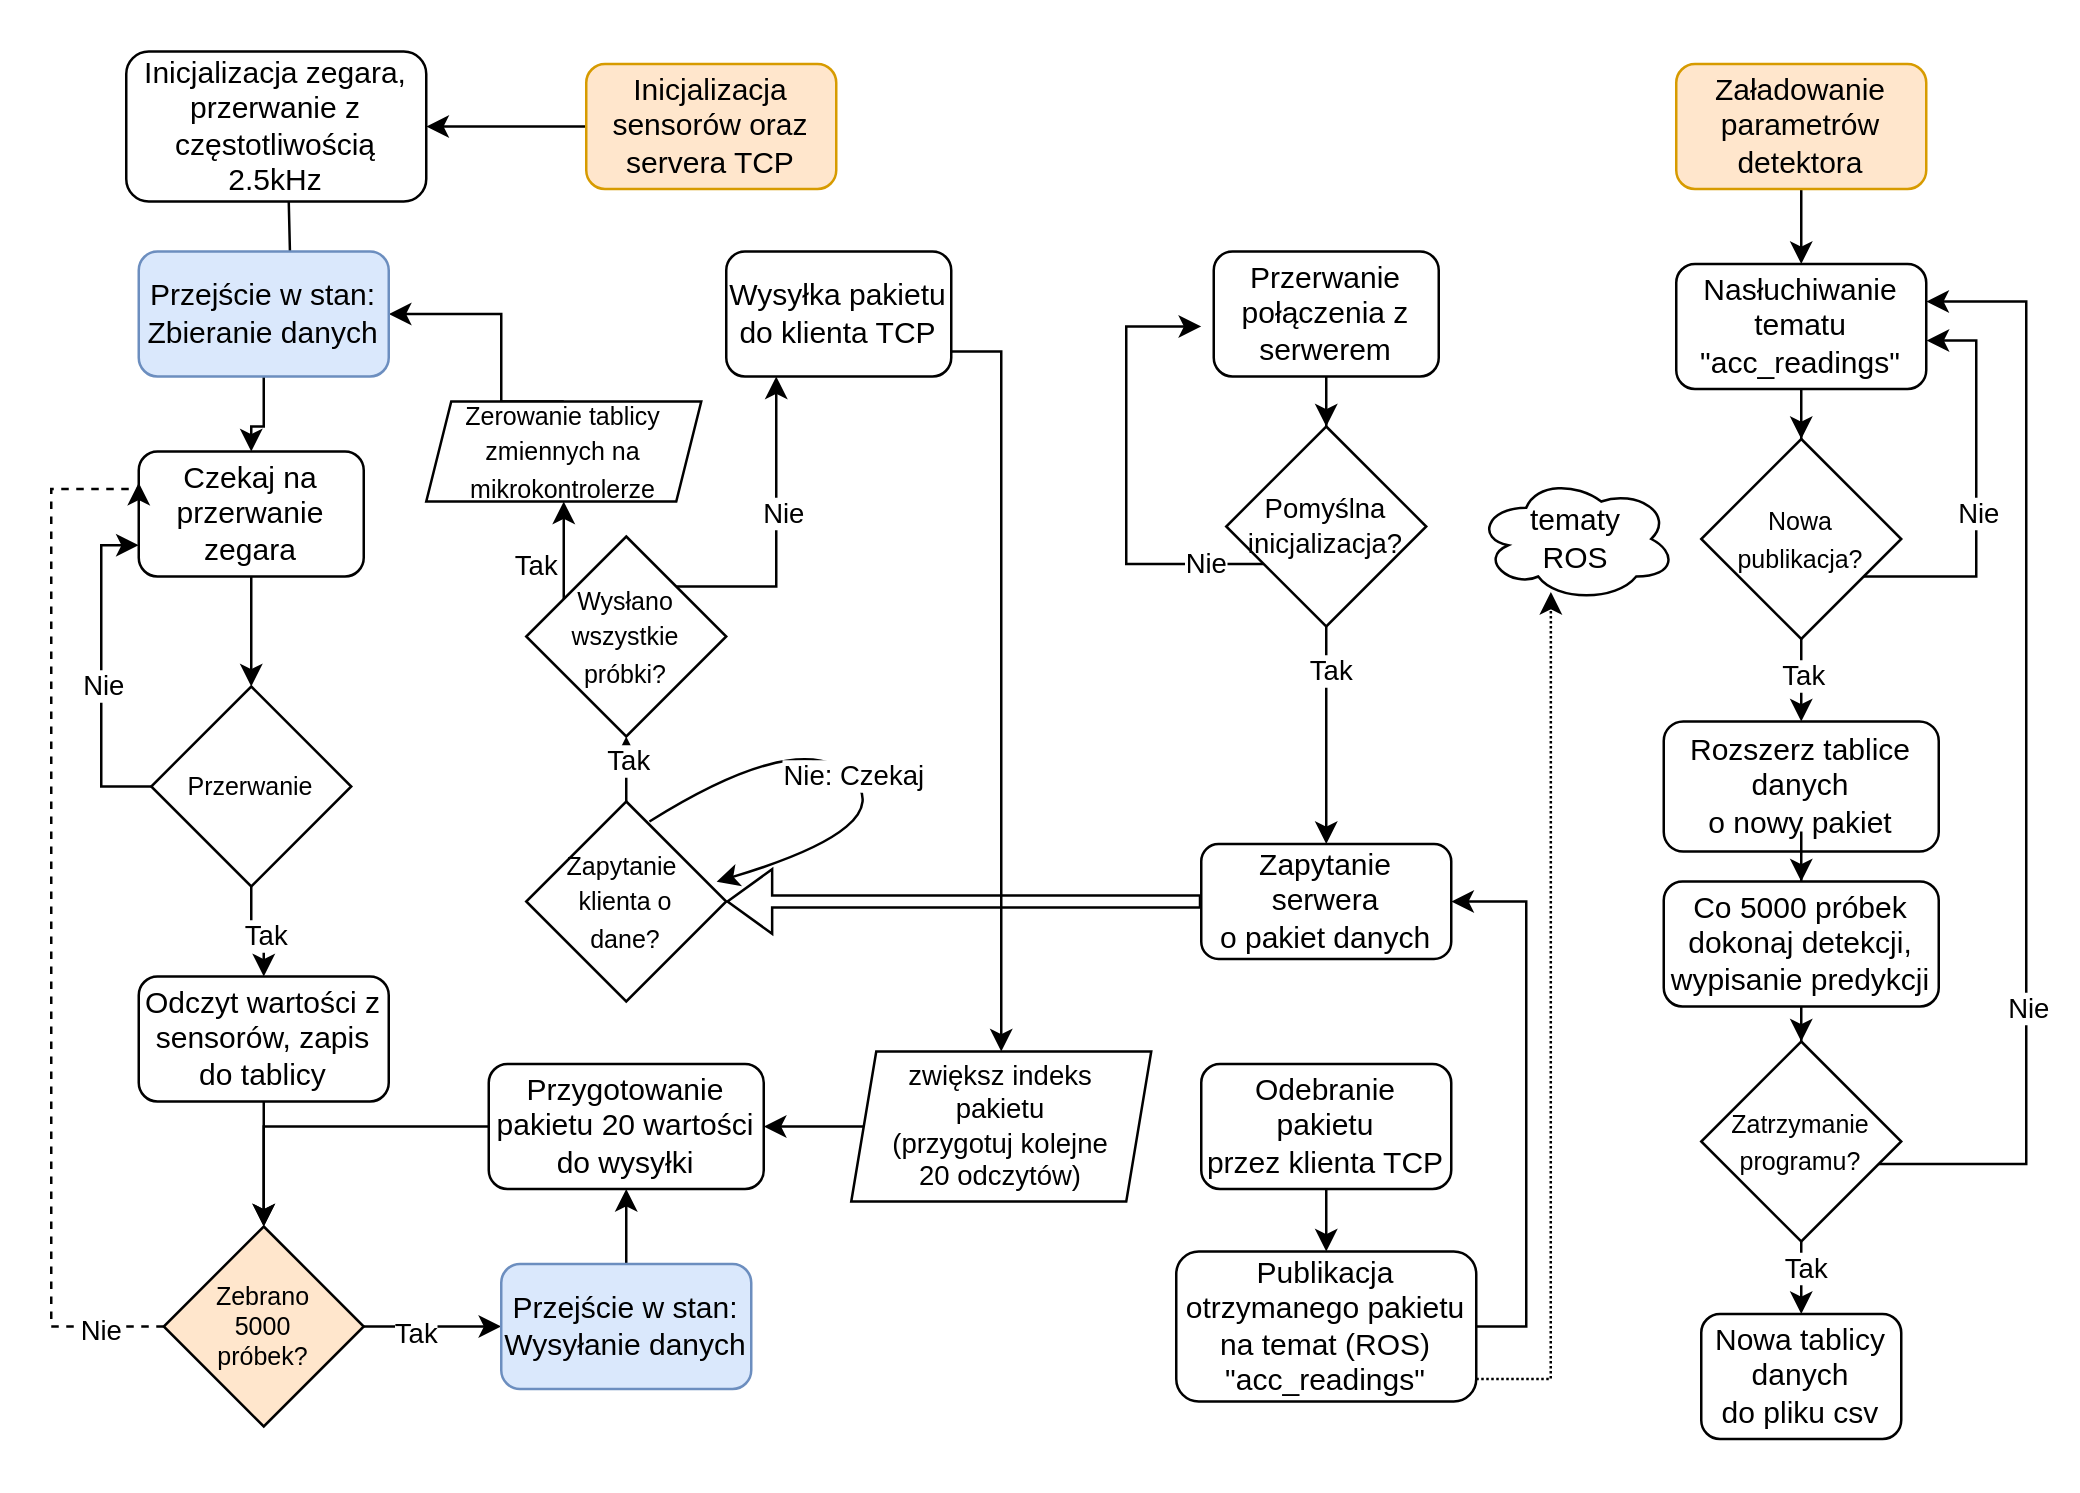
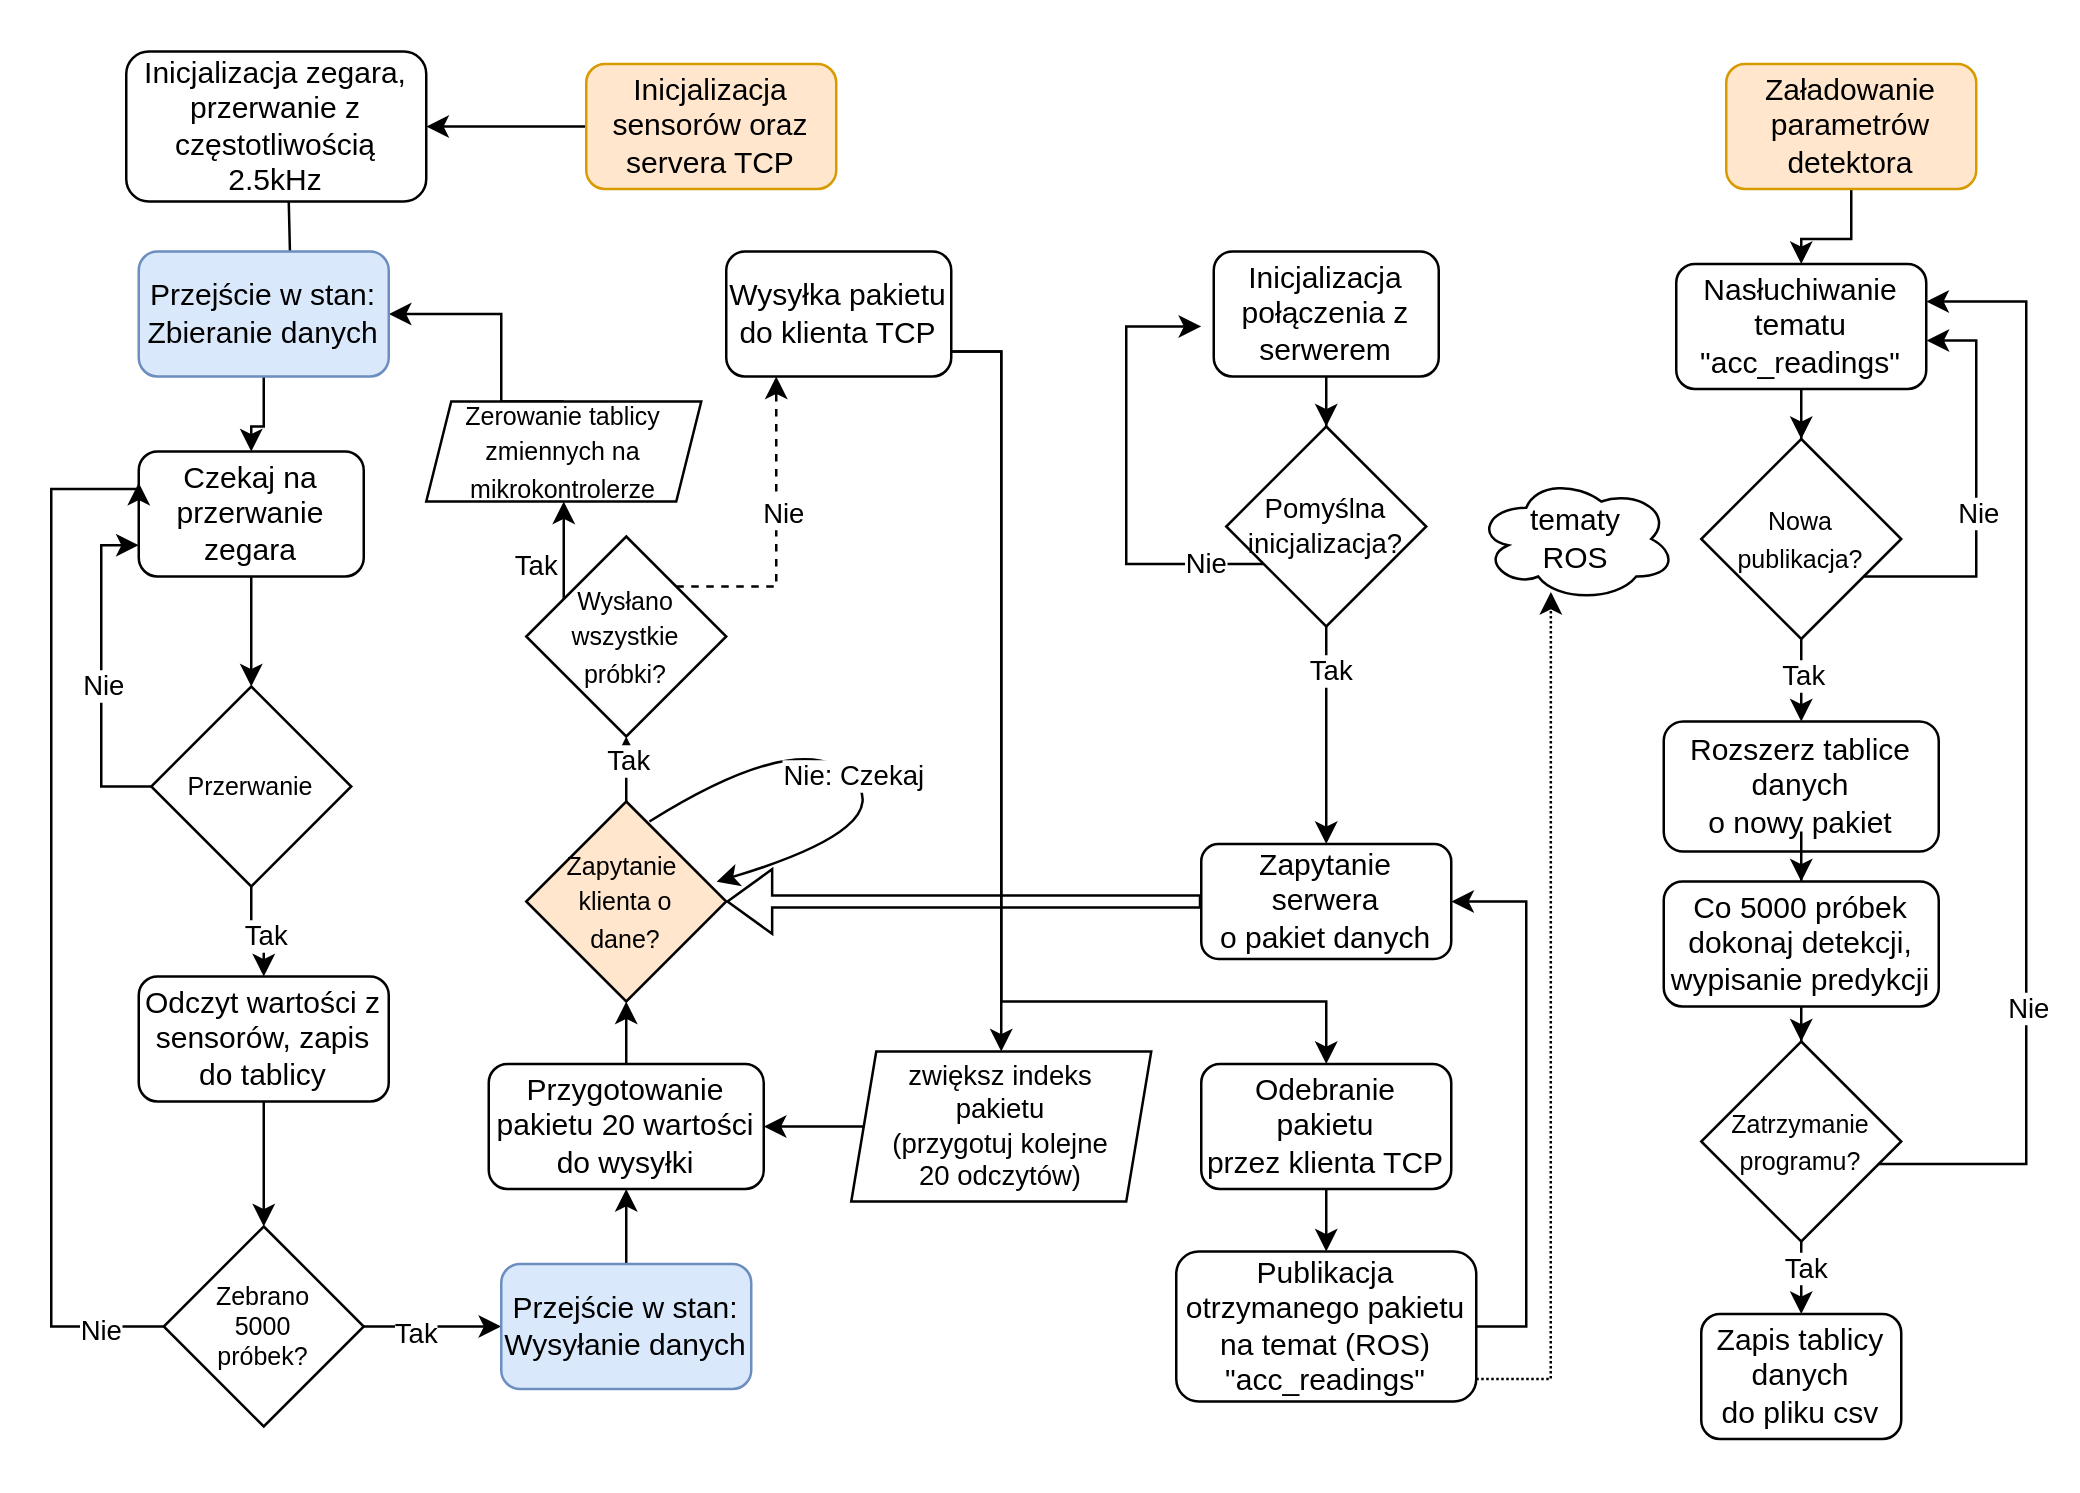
node "Załadowanie parametrów detektora": moved (1801, 126) -> (1851, 126)
node "Przerwanie połączenia z serwerem": label "Przerwanie połączenia z serwerem" -> "Inicjalizacja połączenia z serwerem"
edge "Wysłano wszystkie próbki?" -> "Wysyłka pakietu do klienta TCP": style solid -> dashed
edge "Zebrano 5000 próbek?" -> "Czekaj na przerwanie zegara": style dashed -> solid
node "Zapytanie klienta o dane?": fillcolor #ffffff -> #ffe6cc
edge "Wysyłka pakietu do klienta TCP" -> "Odebranie pakietu przez klienta TCP": added
edge "Przygotowanie pakietu 20 wartości do wysyłki" -> "Zebrano 5000 próbek?": now "Przygotowanie pakietu 20 wartości do wysyłki" -> "Zapytanie klienta o dane?"
node "Zebrano 5000 próbek?": fillcolor #ffe6cc -> #ffffff
node "Nowa tablicy danych do pliku csv": label "Nowa tablicy danych do pliku csv" -> "Zapis tablicy danych do pliku csv"
